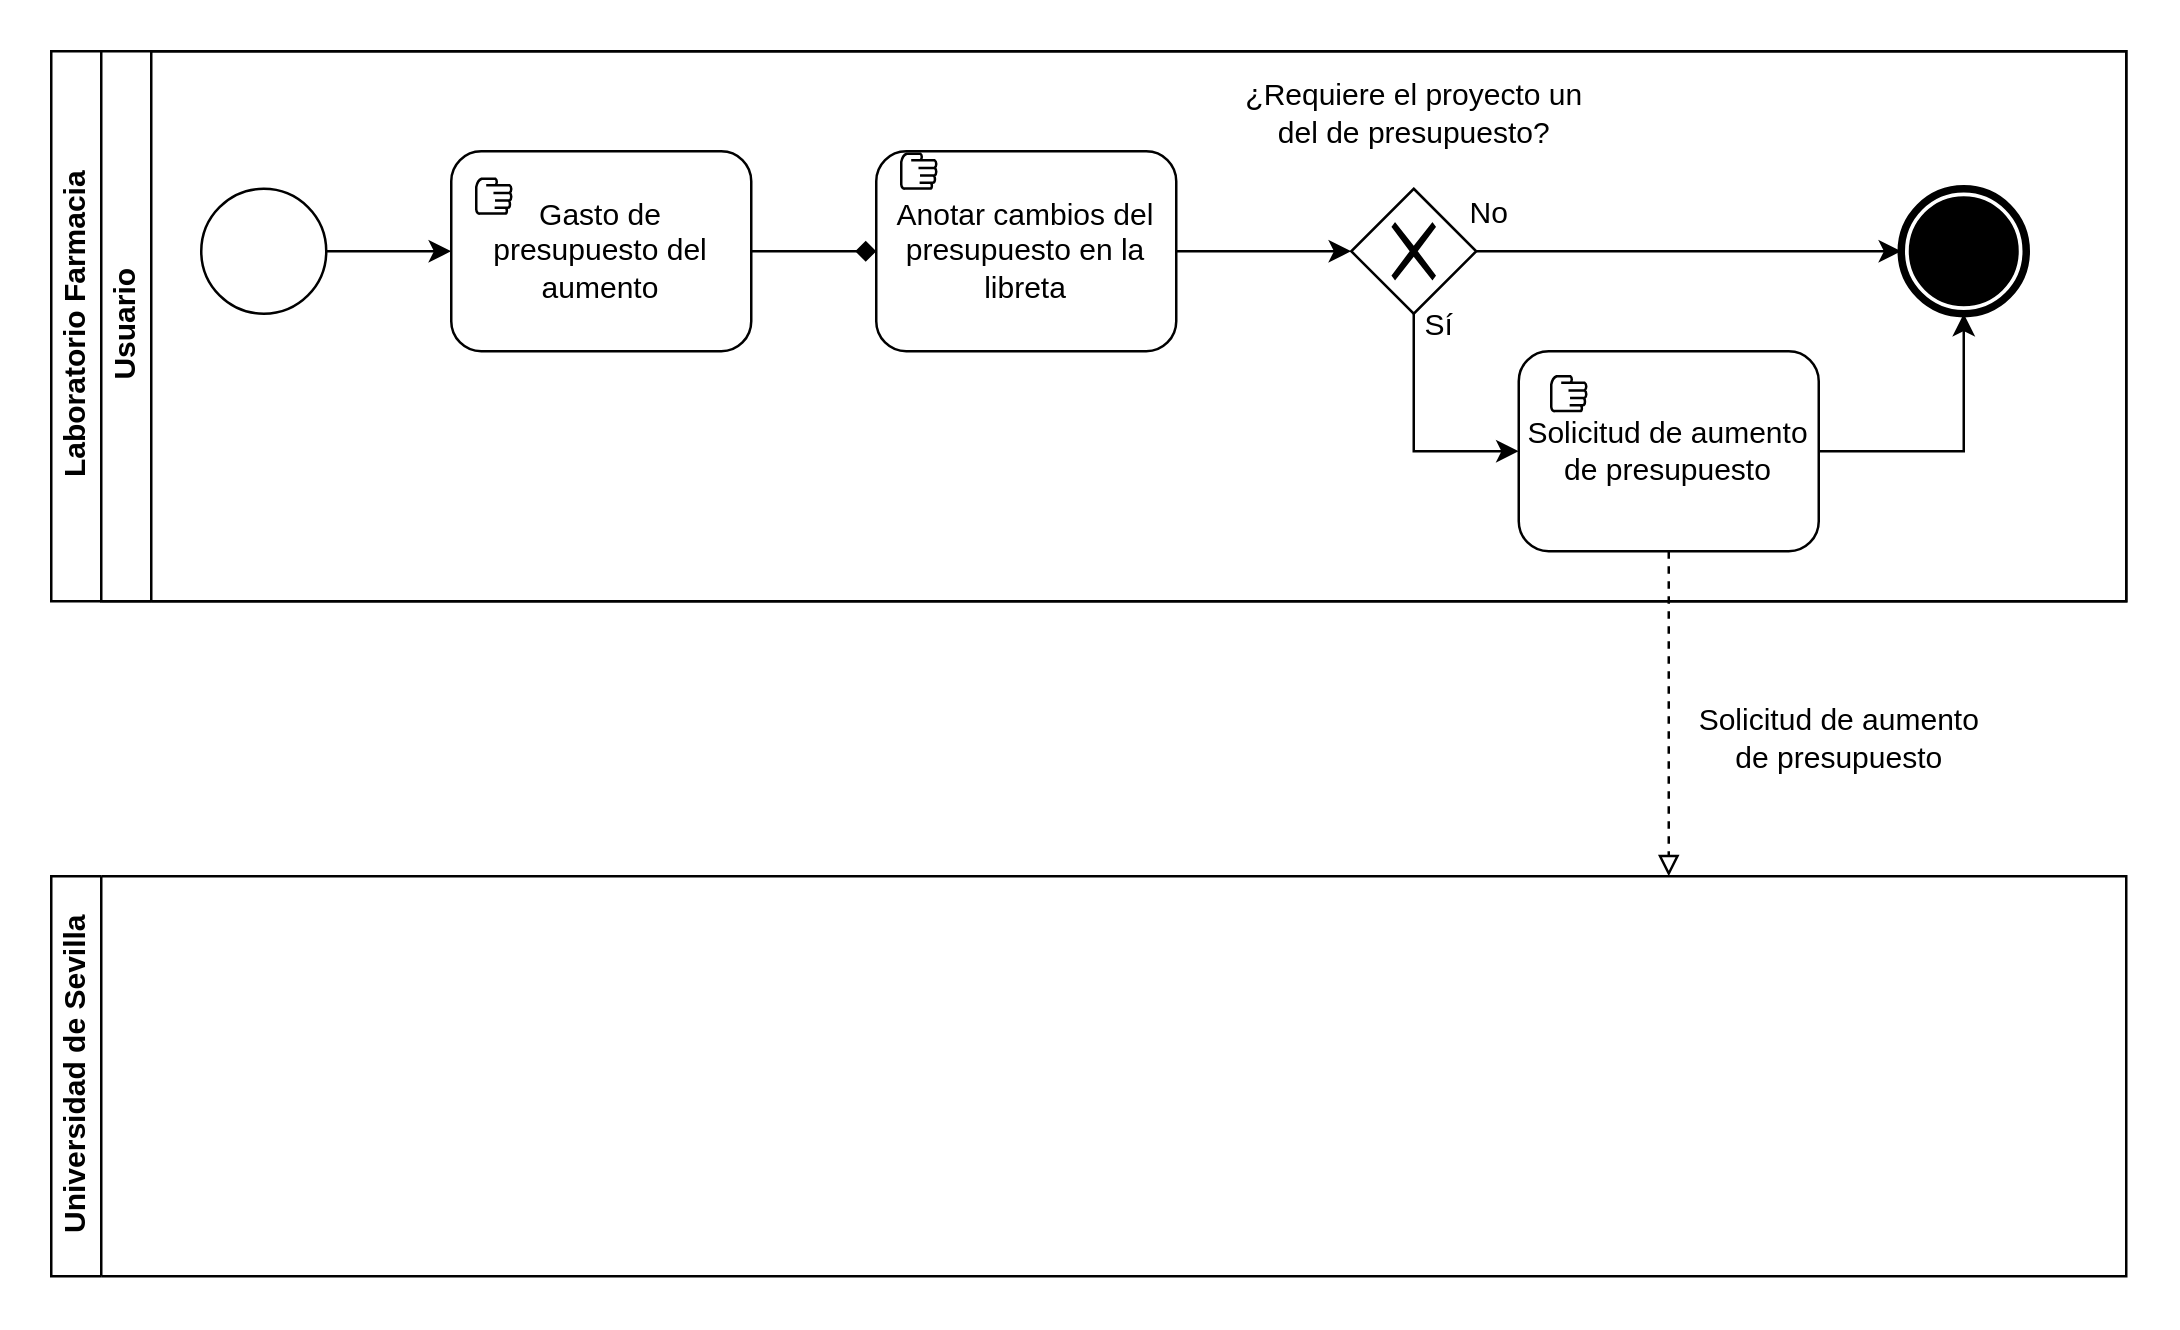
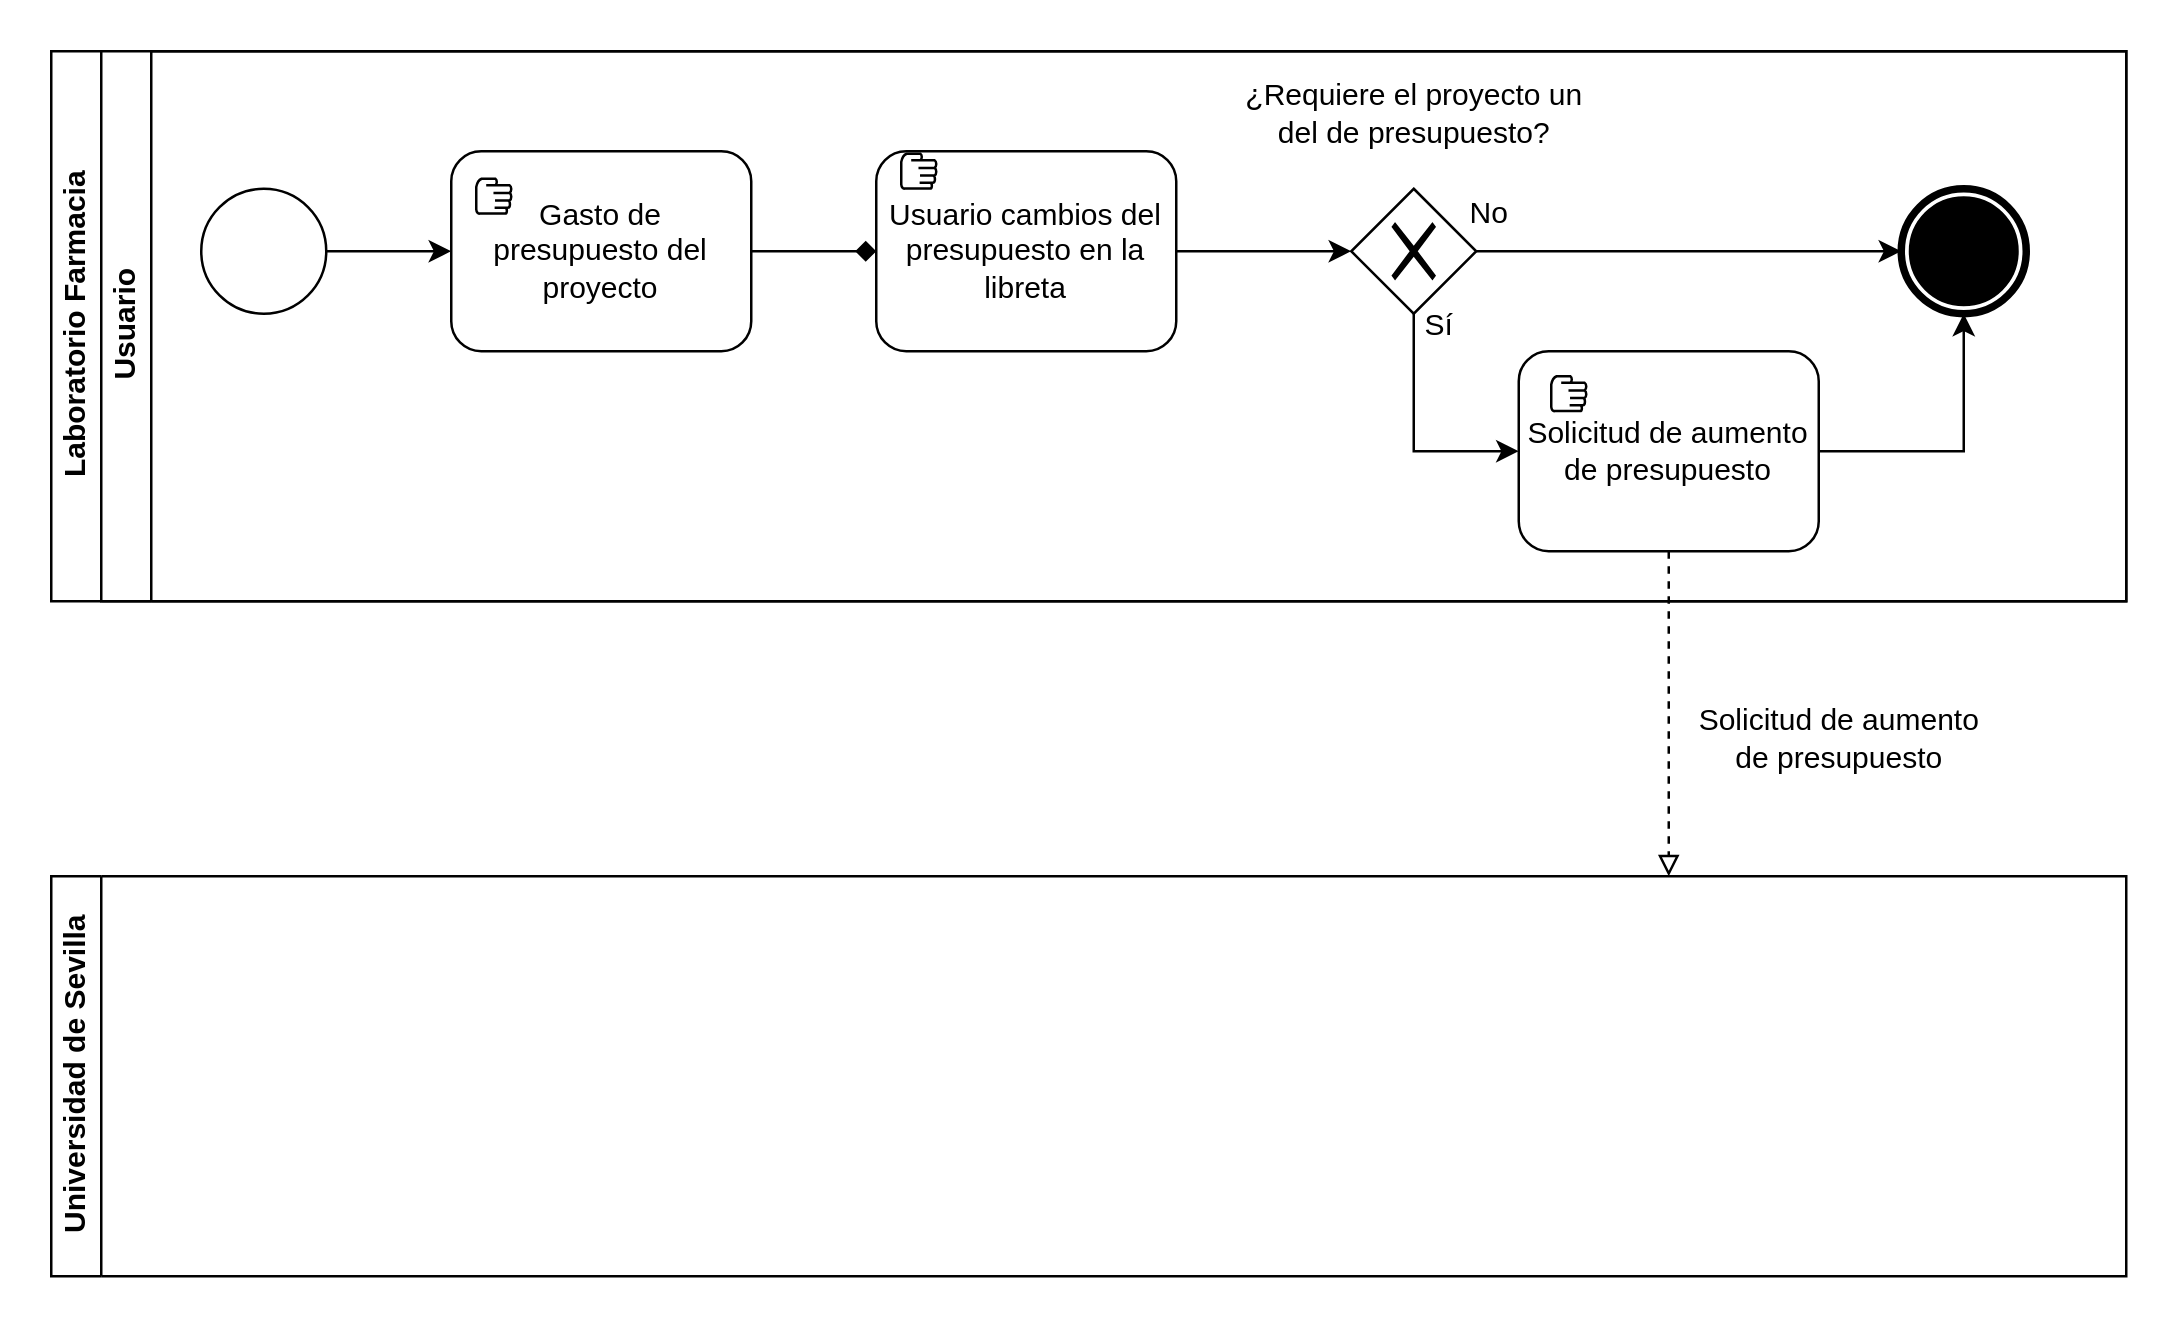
node "Gasto de presupuesto del aumento": label "Gasto de presupuesto del aumento" -> "Gasto de presupuesto del proyecto"
node "Anotar cambios del presupuesto en la libreta": label "Anotar cambios del presupuesto en la libreta" -> "Usuario cambios del presupuesto en la libreta"
